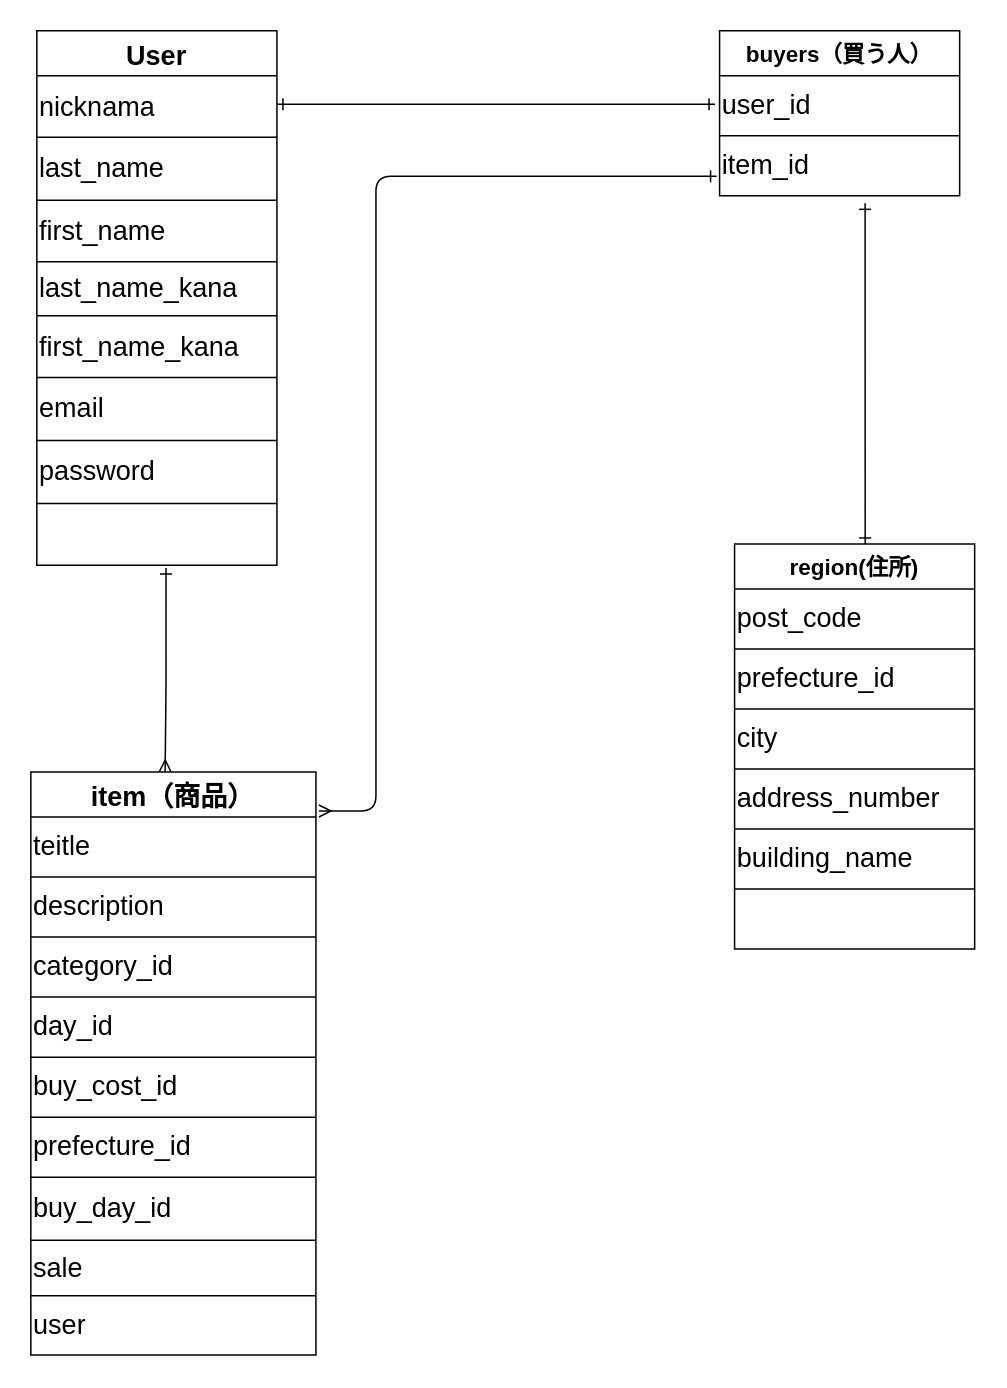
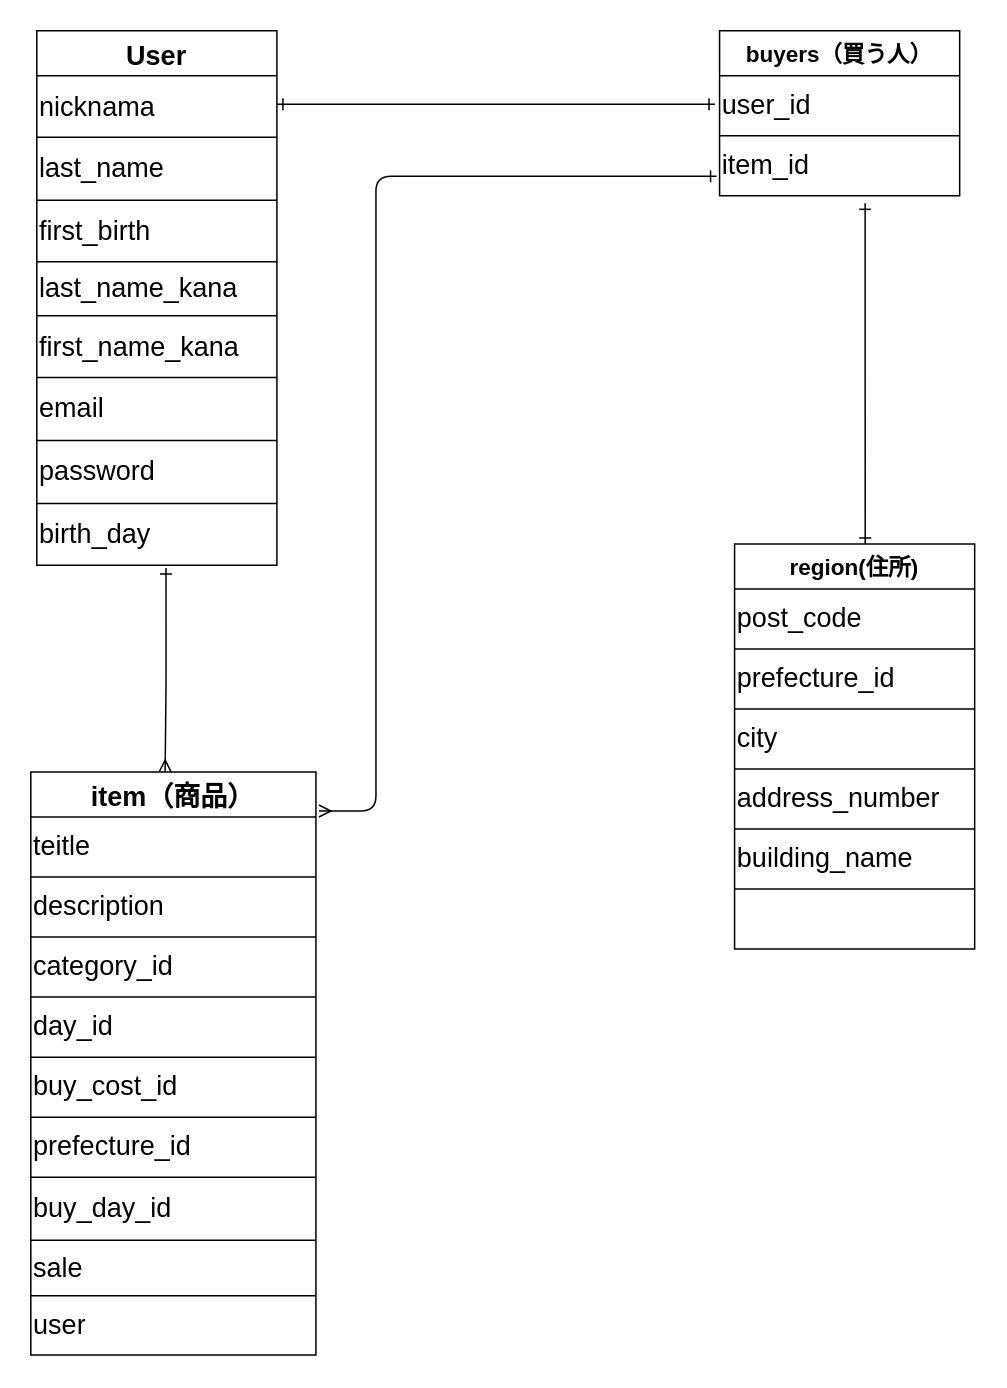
node "first_name": label "first_name" -> "first_birth"
node "birth_day": added
